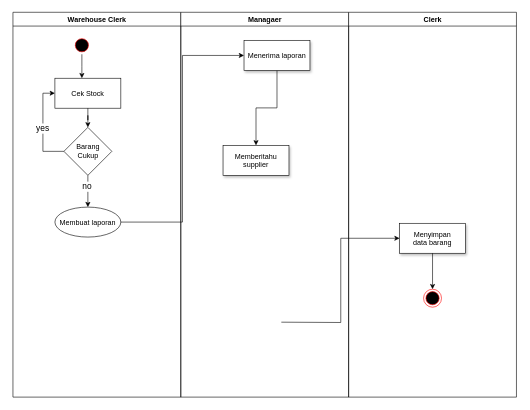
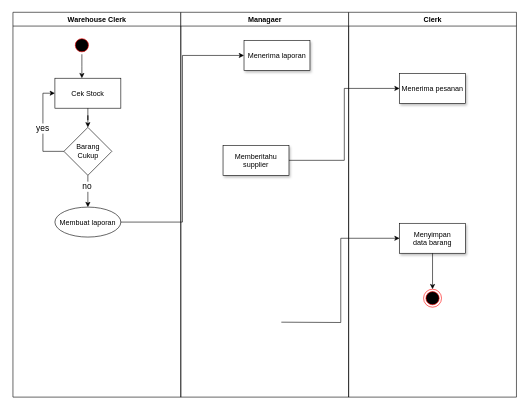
edge "Memberitahu supplier" -> "Menerima pesanan": added
node "Menerima pesanan": added
edge "Menerima laporan" -> "Memberitahu supplier": removed
